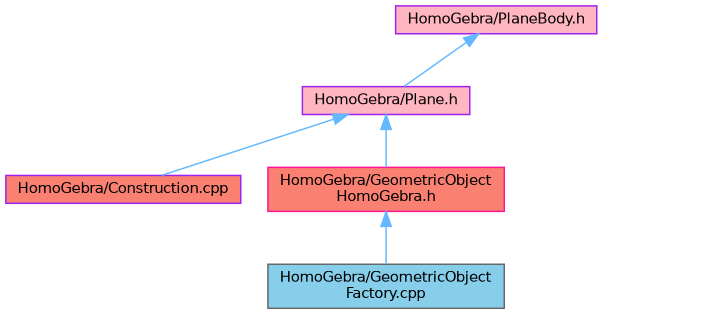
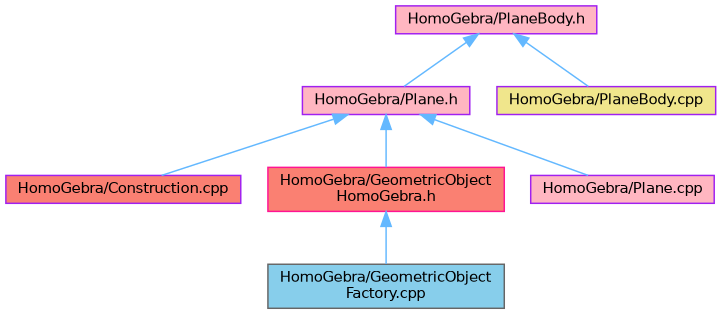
node "HomoGebra/PlaneBody.cpp": added
node "HomoGebra/Plane.cpp": added
